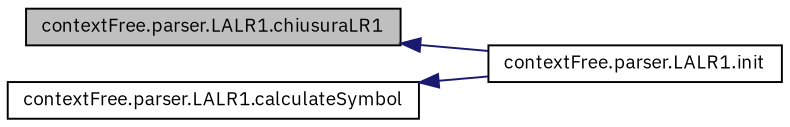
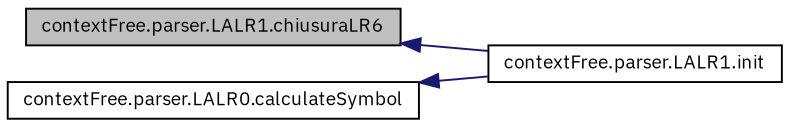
node "contextFree.parser.LALR1.chiusuraLR1": label "contextFree.parser.LALR1.chiusuraLR1" -> "contextFree.parser.LALR1.chiusuraLR6"
node "contextFree.parser.LALR1.calculateSymbol": label "contextFree.parser.LALR1.calculateSymbol" -> "contextFree.parser.LALR0.calculateSymbol"
